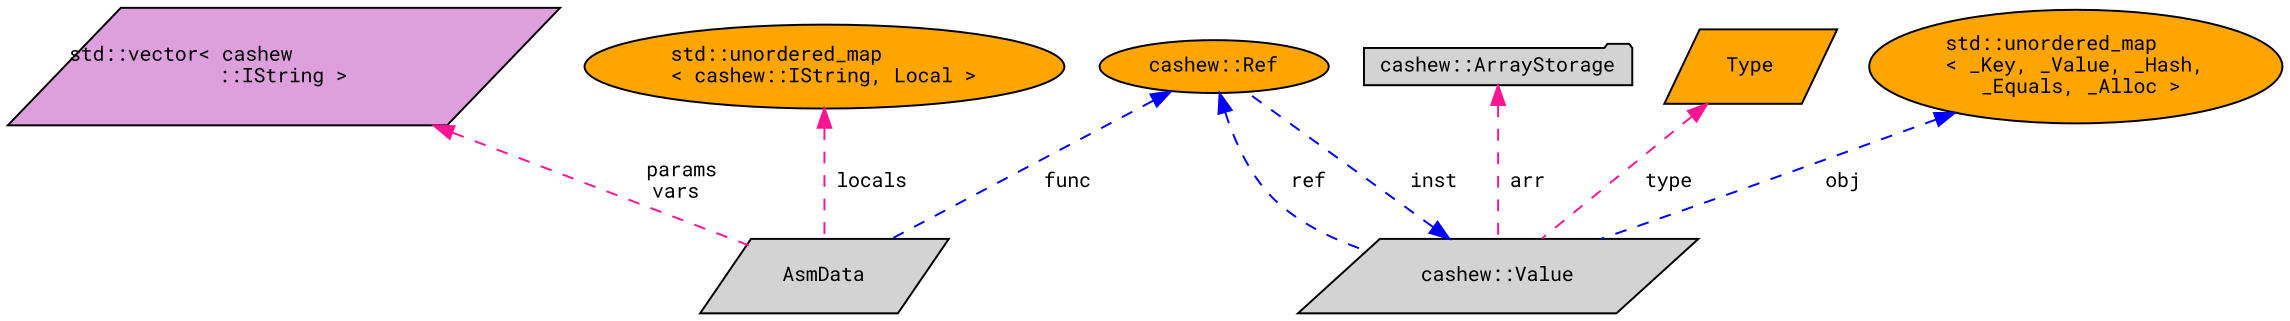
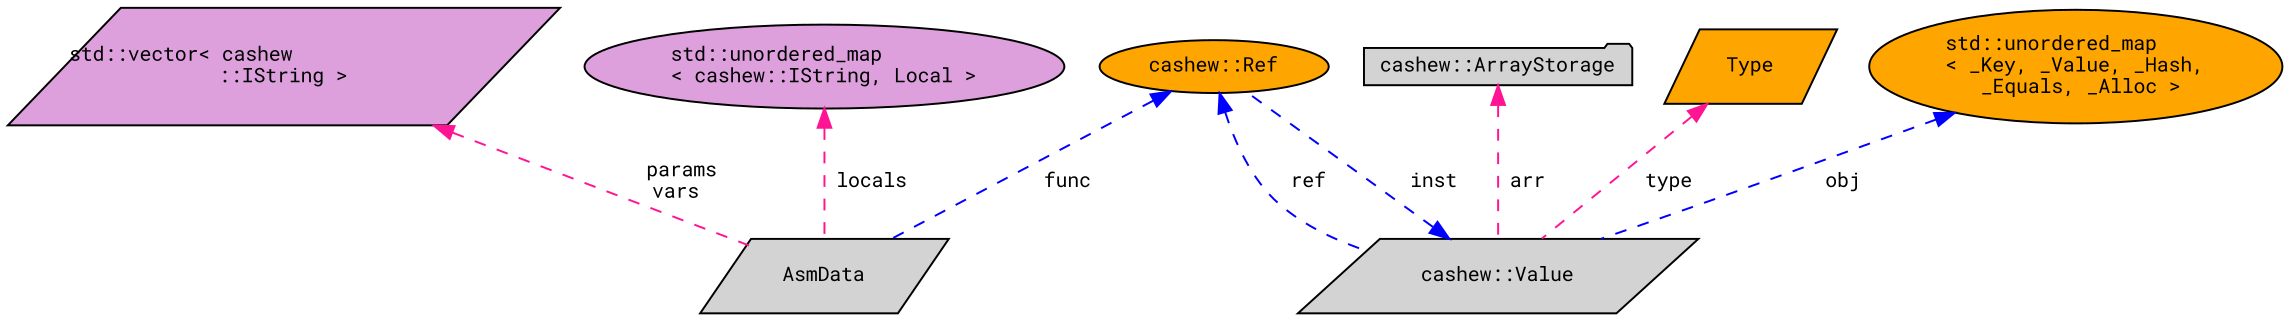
node "std::unordered_map < cashew::IString, Local >": fillcolor orange -> plum
